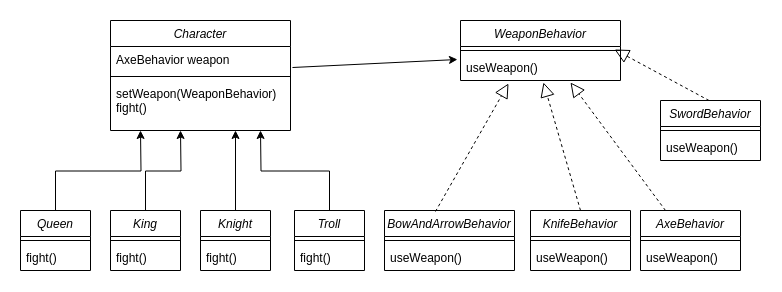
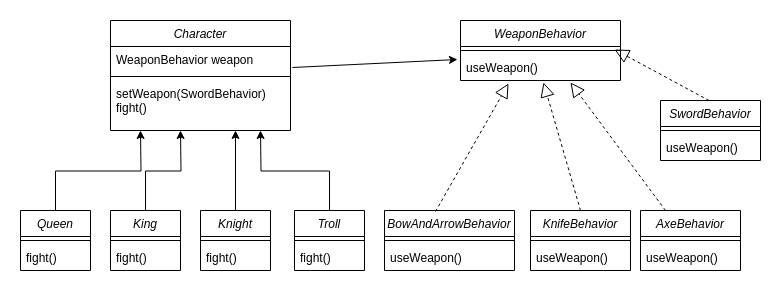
node "AxeBehavior weapon": label "AxeBehavior weapon" -> "WeaponBehavior weapon"
node "setWeapon(WeaponBehavior) fight()": label "setWeapon(WeaponBehavior) fight()" -> "setWeapon(SwordBehavior) fight()"
